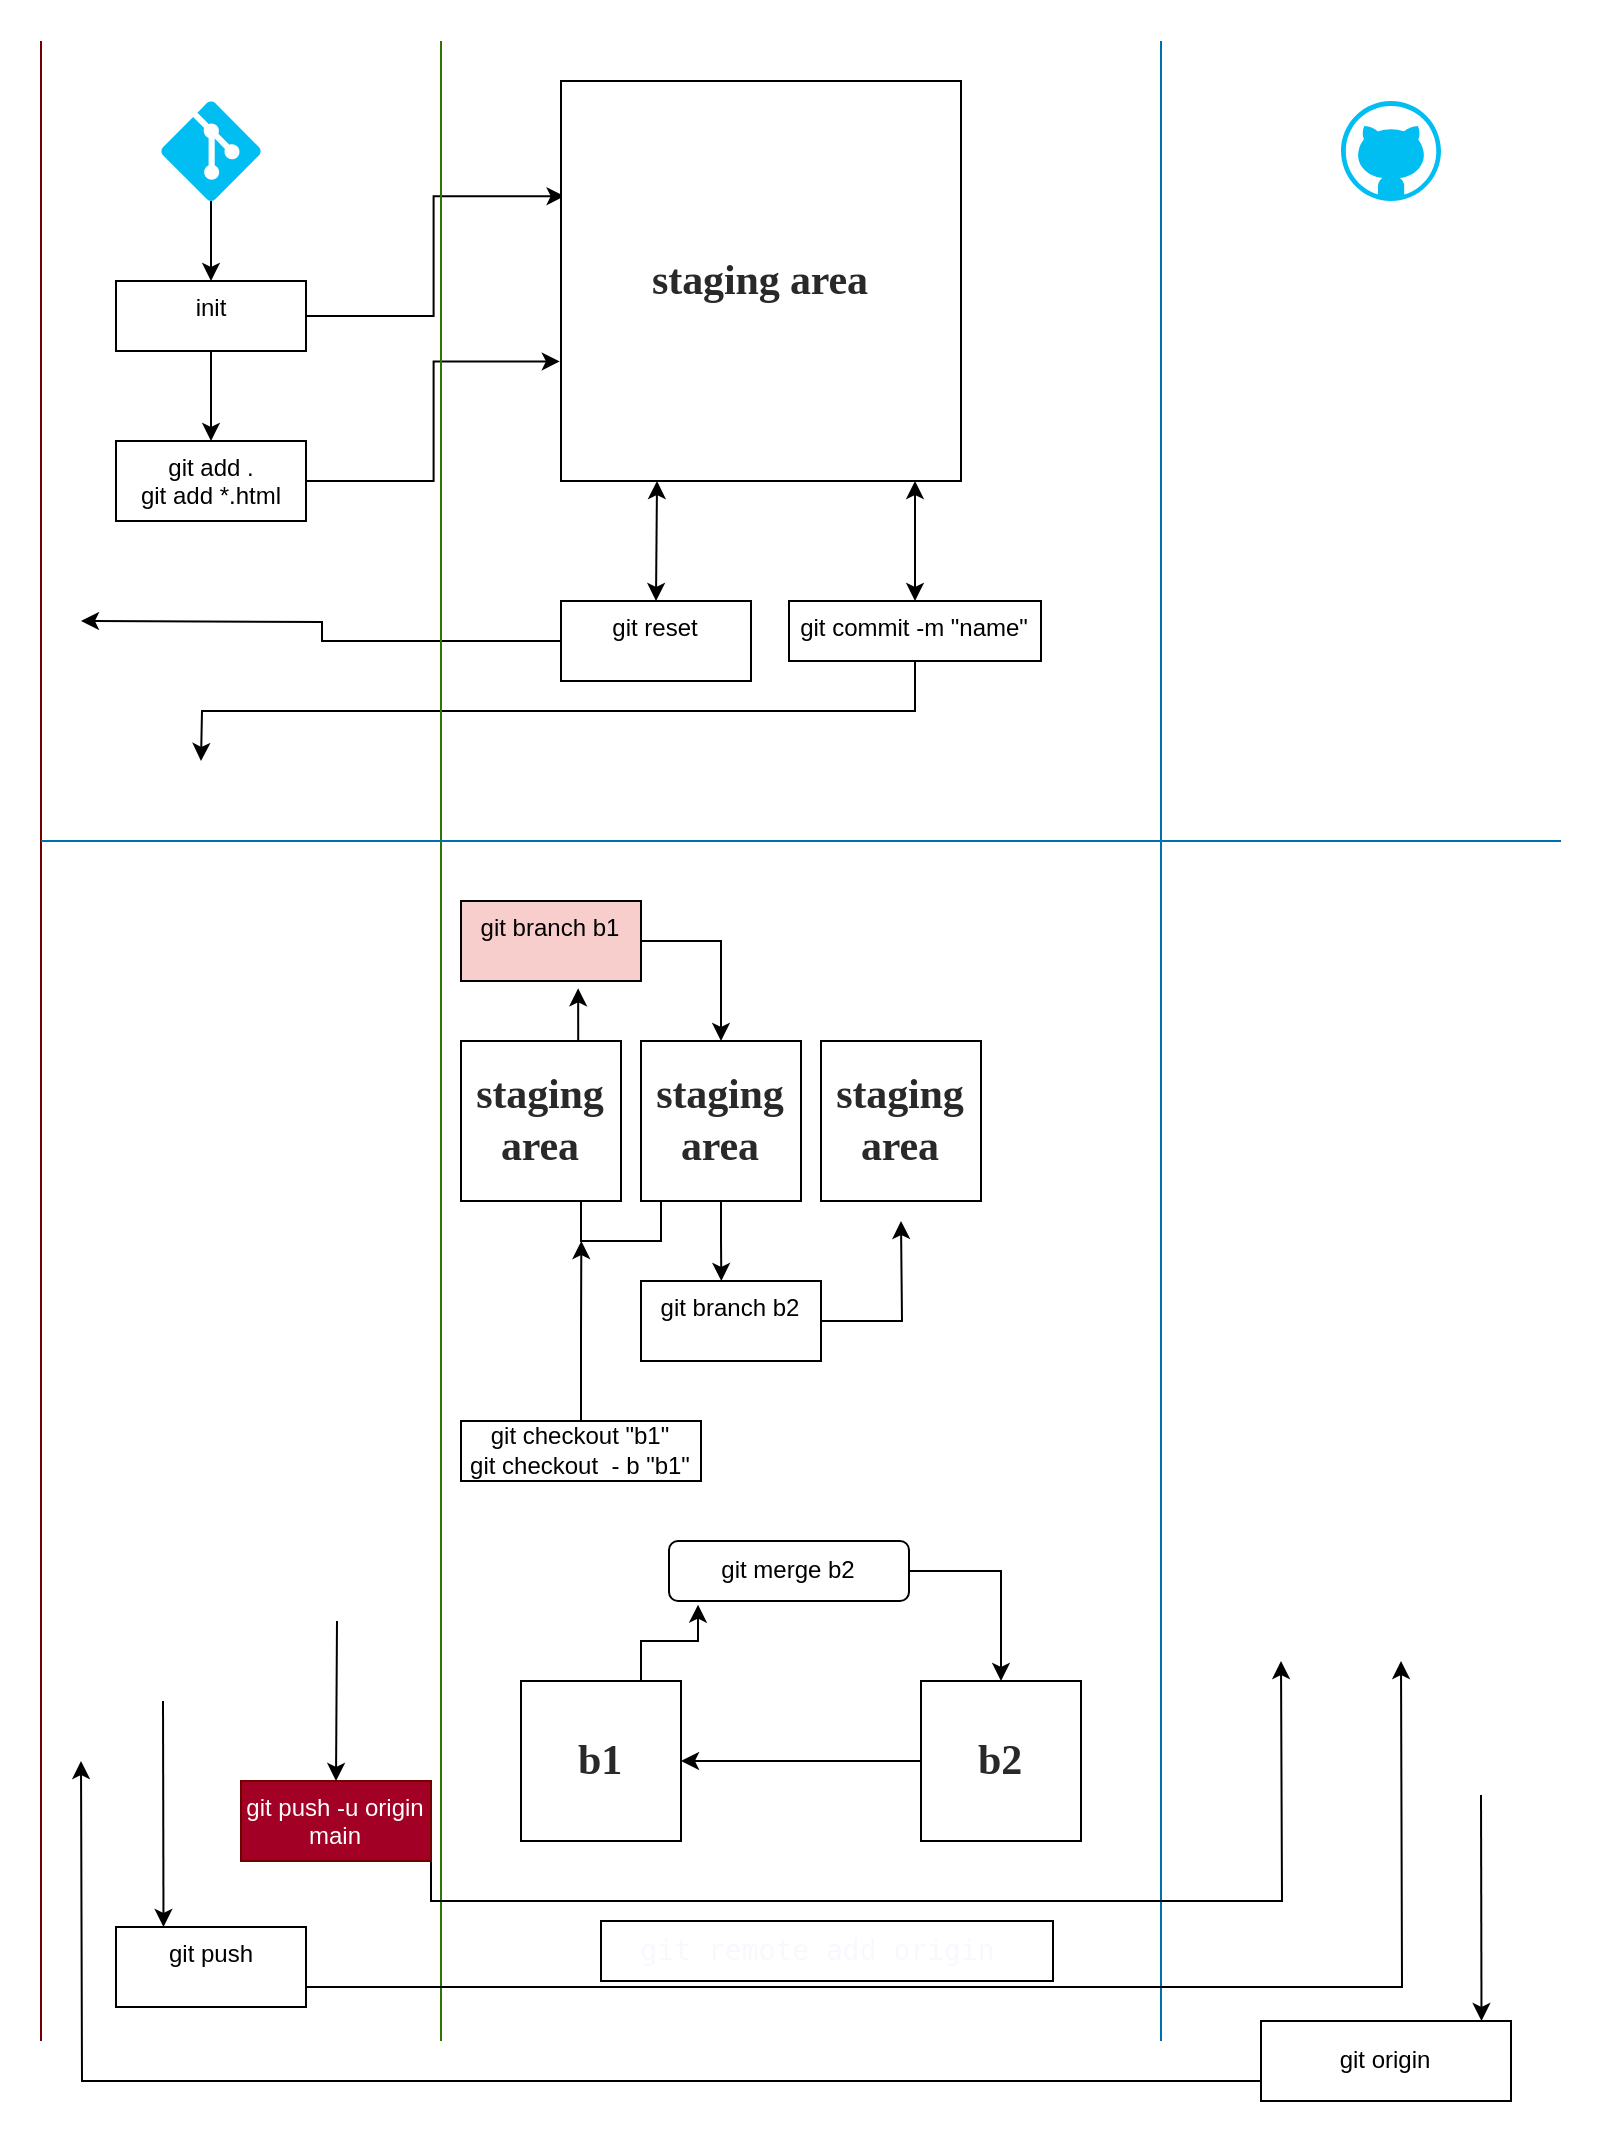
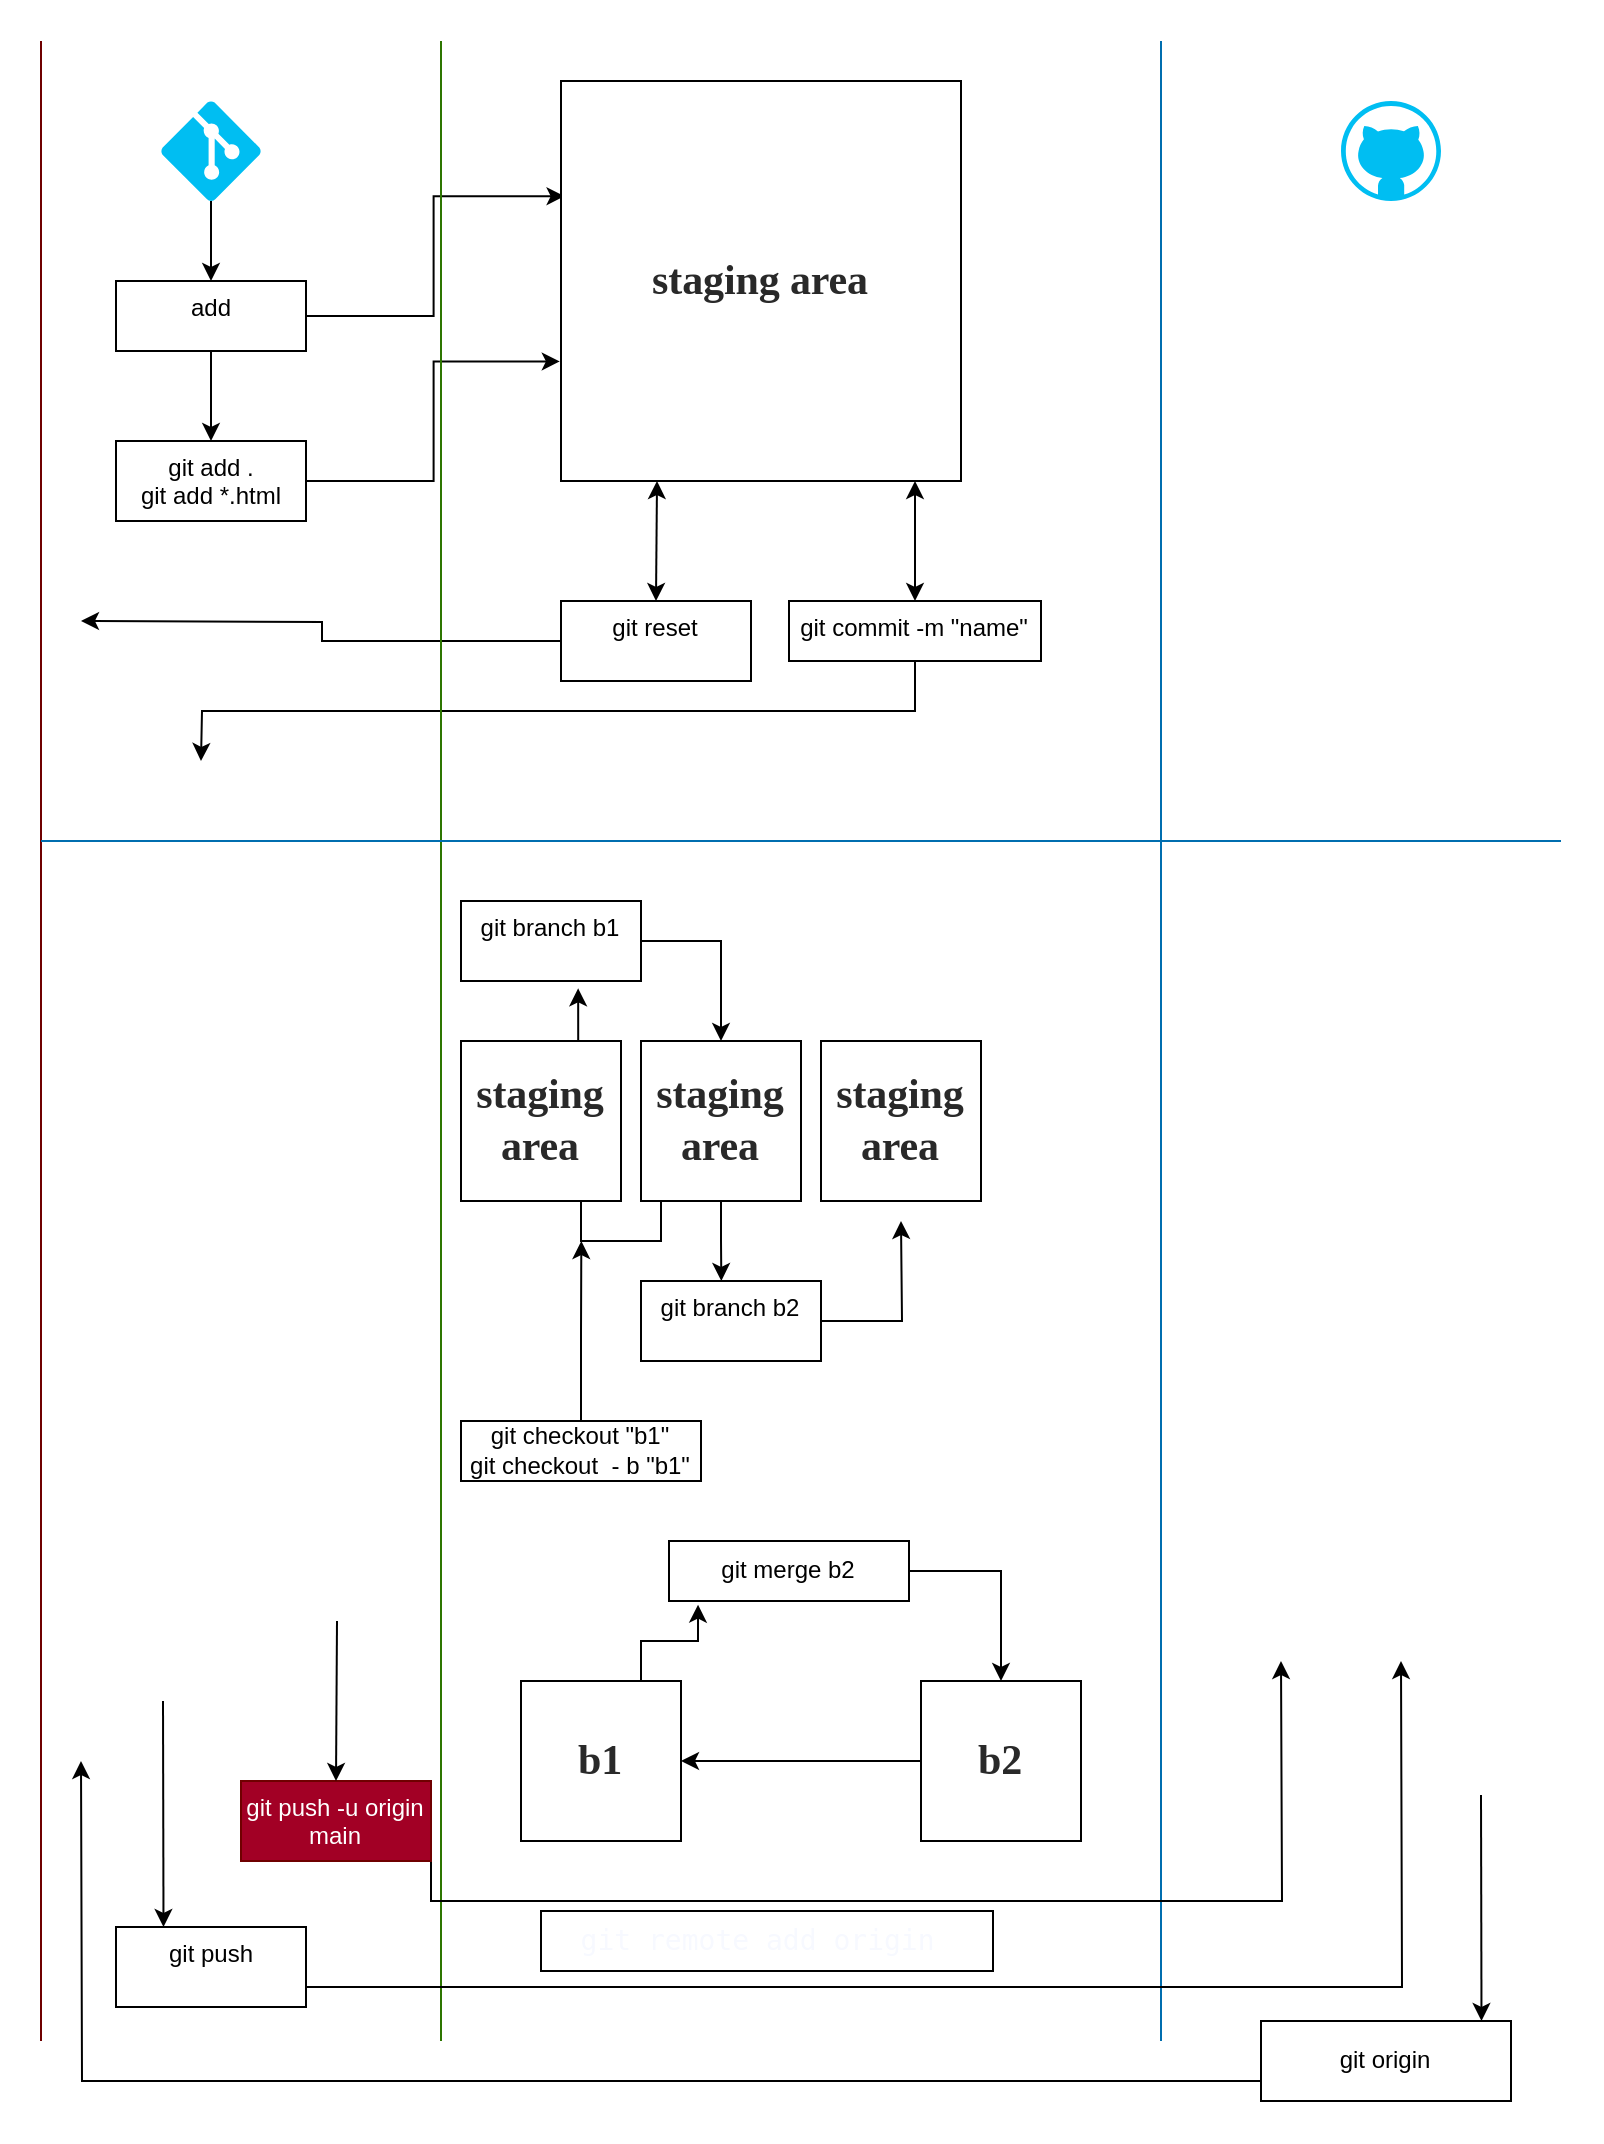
node "init": label "init" -> "add"
node "git branch b1": fillcolor #f8cecc -> #ffffff
node "git merge b2": shape rounded rectangle -> rectangle
node "git remote add origin": moved (827, 1951) -> (767, 1941)
